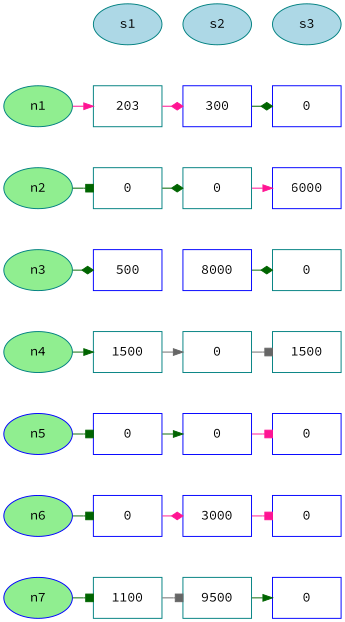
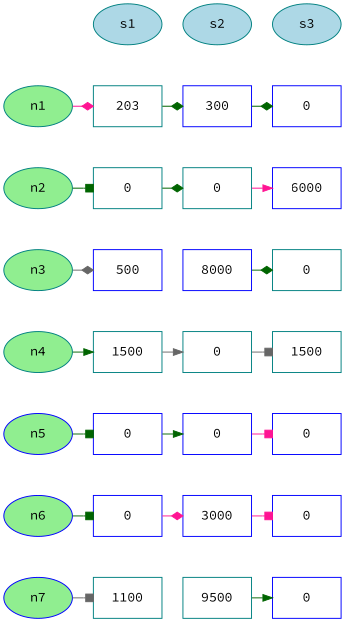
edge "n1" -> "203": arrowhead normal -> diamond
edge "203" -> "300": color deeppink -> darkgreen
edge "n3" -> "500": color darkgreen -> gray40
edge "n7" -> "1100": color darkgreen -> gray40
edge "1100" -> "9500": removed
